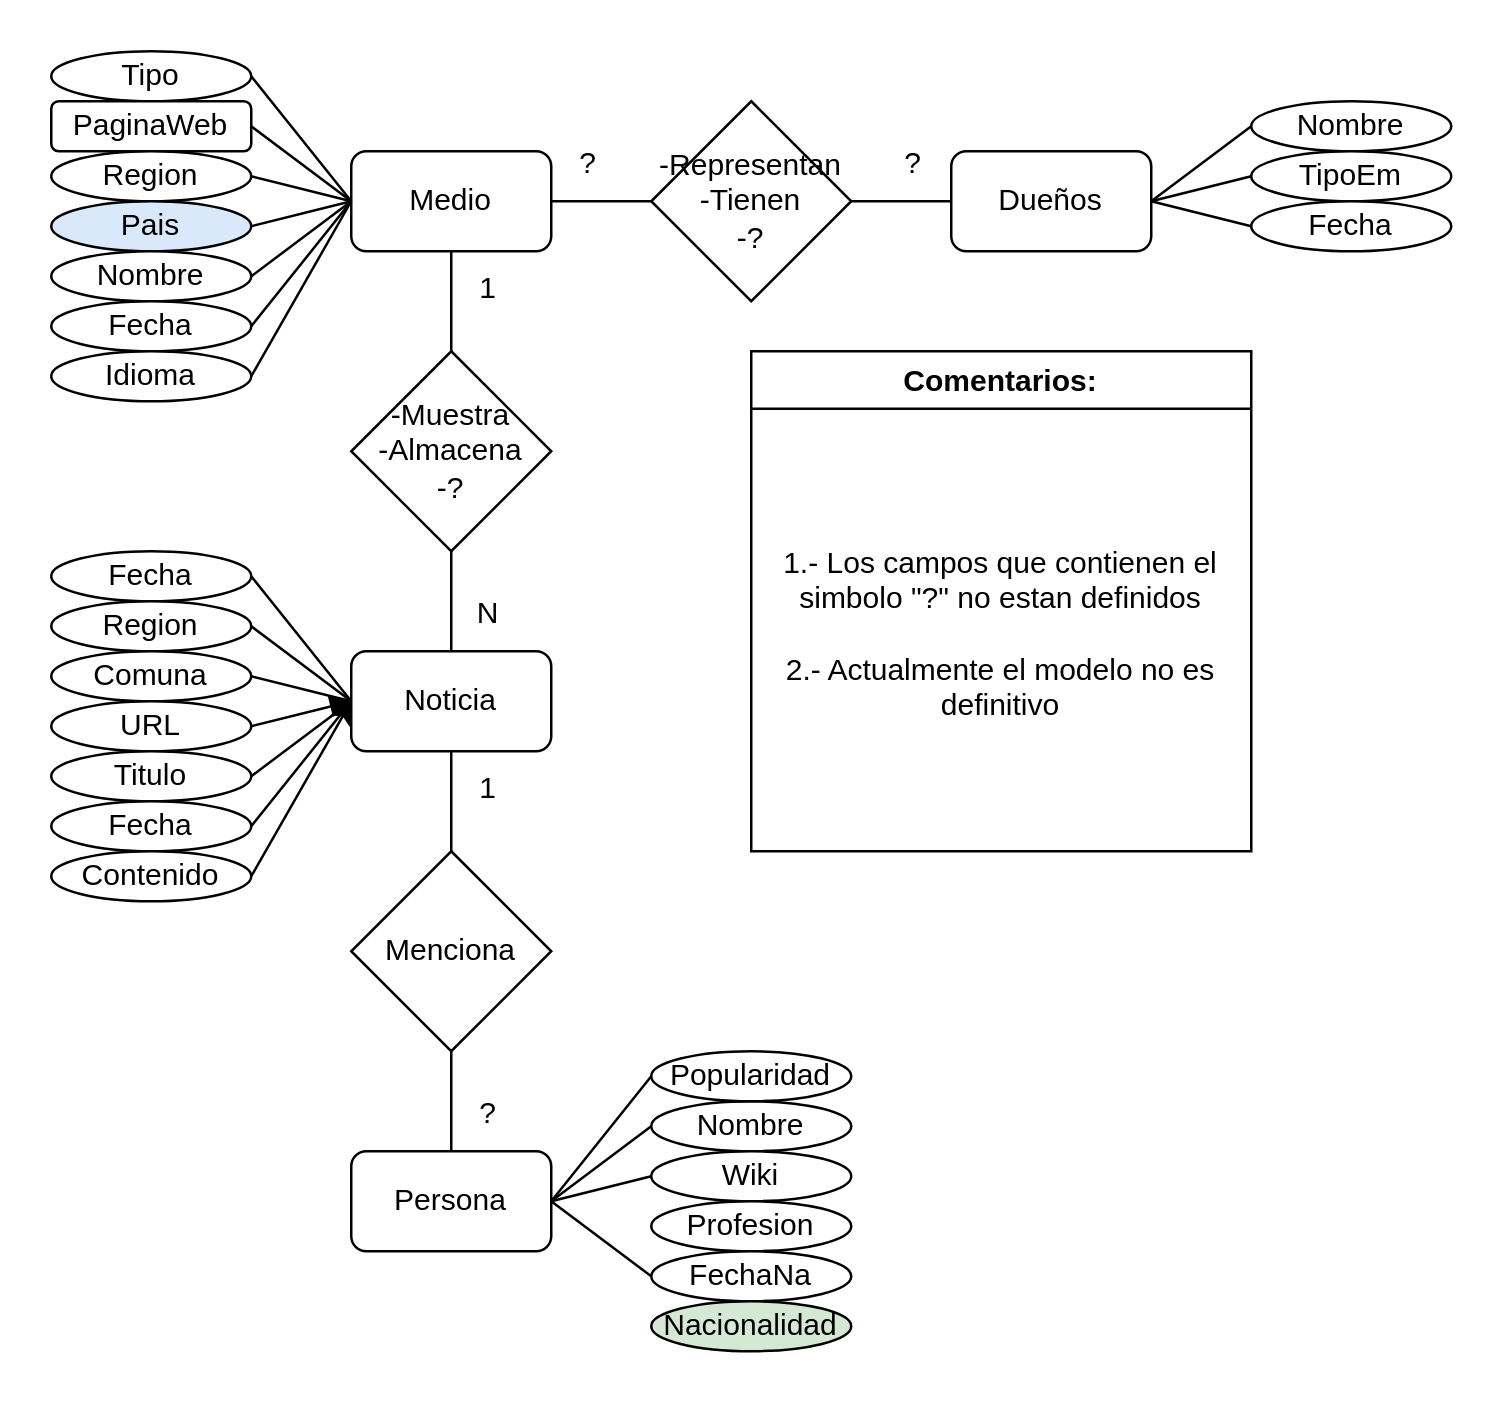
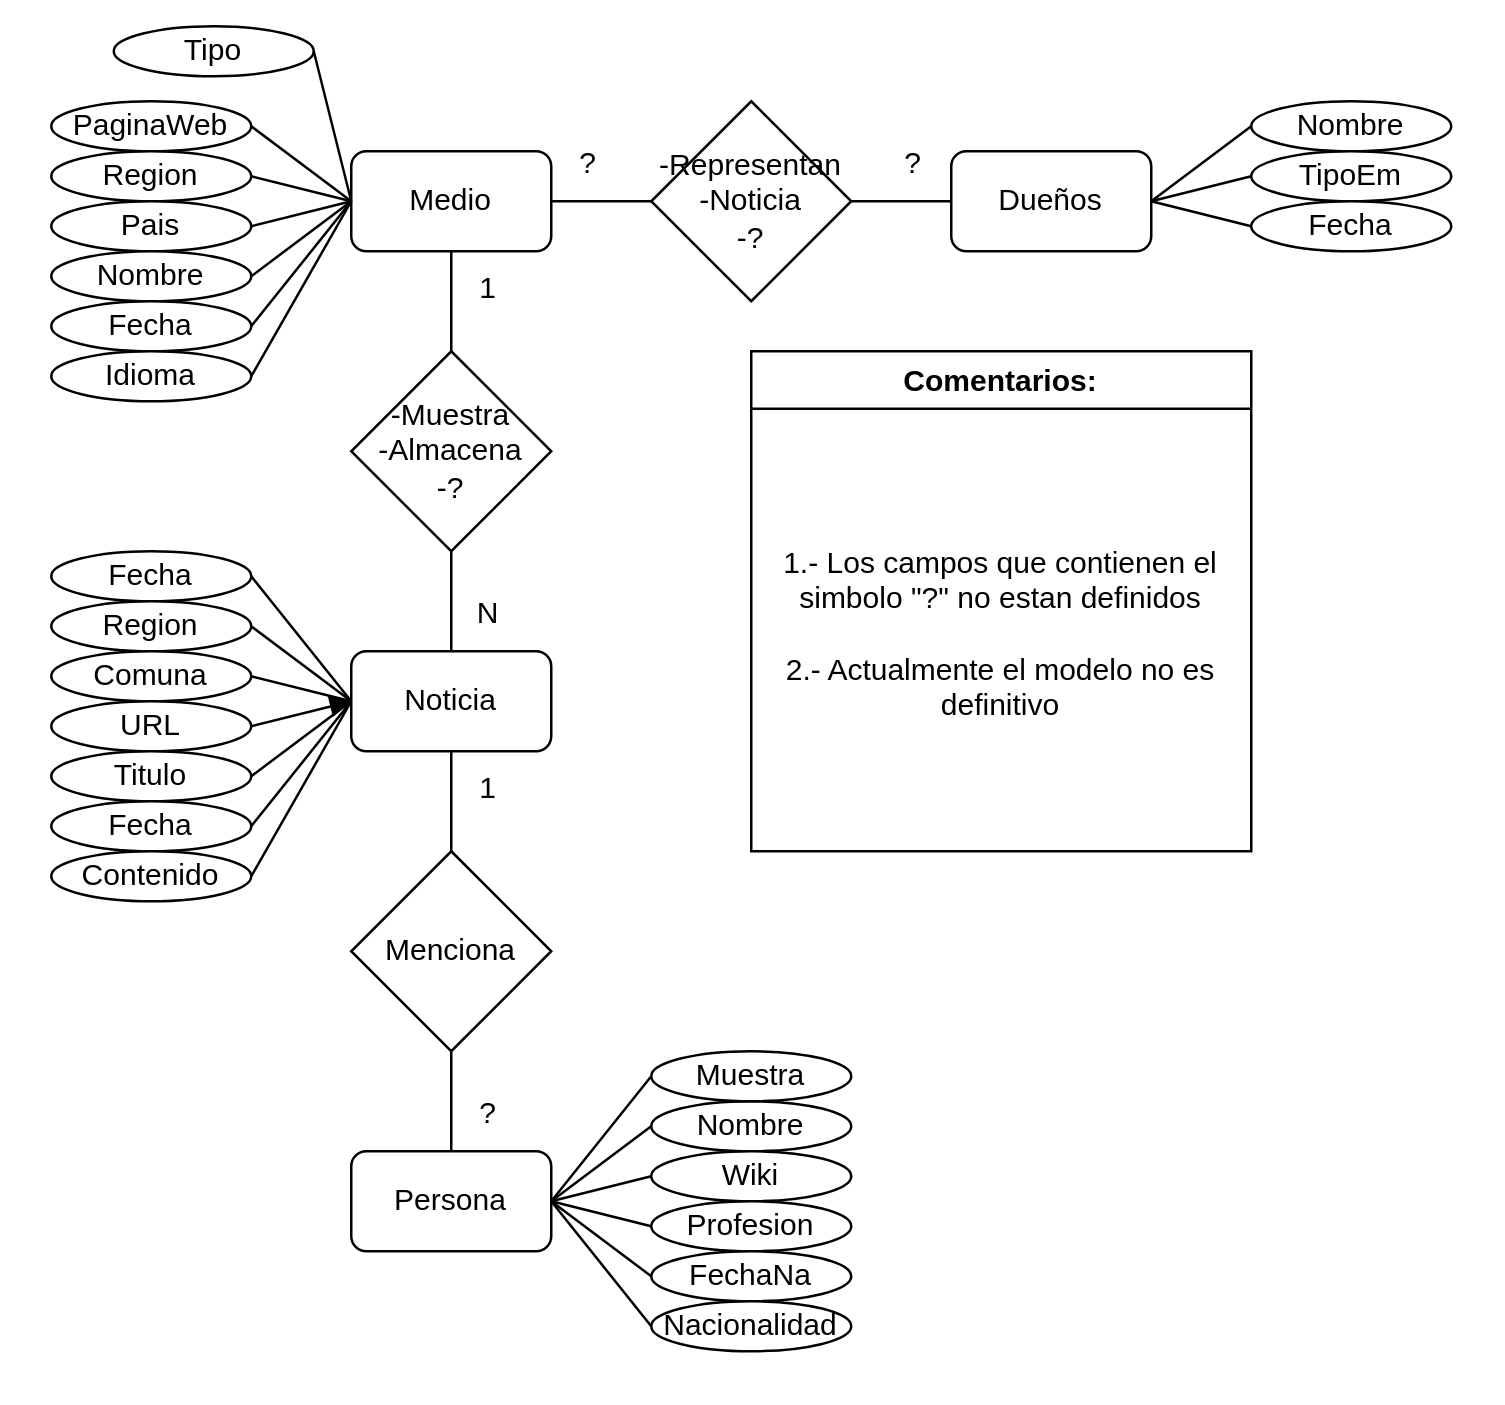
node "Tipo": moved (151, 76) -> (214, 51)
node "PaginaWeb": shape rounded rectangle -> ellipse
node "-Representan -Tienen -?": label "-Representan -Tienen -?" -> "-Representan -Noticia -?"
node "Pais": fillcolor #dae8fc -> #ffffff
edge "Contenido" -> "Noticia": arrowhead classic -> none
node "Popularidad": label "Popularidad" -> "Muestra"
edge "Persona" -- "Profesion": added
edge "Persona" -- "Nacionalidad": added
node "Nacionalidad": fillcolor #d5e8d4 -> #ffffff
